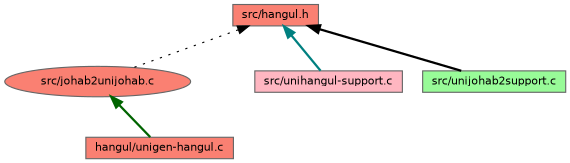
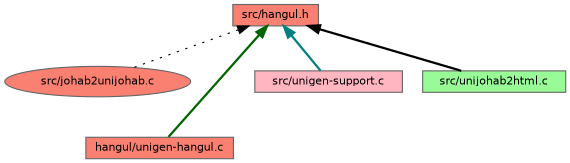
node "src/unihangul-support.c": label "src/unihangul-support.c" -> "src/unigen-support.c"
node "src/unijohab2support.c": label "src/unijohab2support.c" -> "src/unijohab2html.c"
edge "hangul/unigen-hangul.c" -> "src/johab2unijohab.c": now "hangul/unigen-hangul.c" -> "src/hangul.h"
